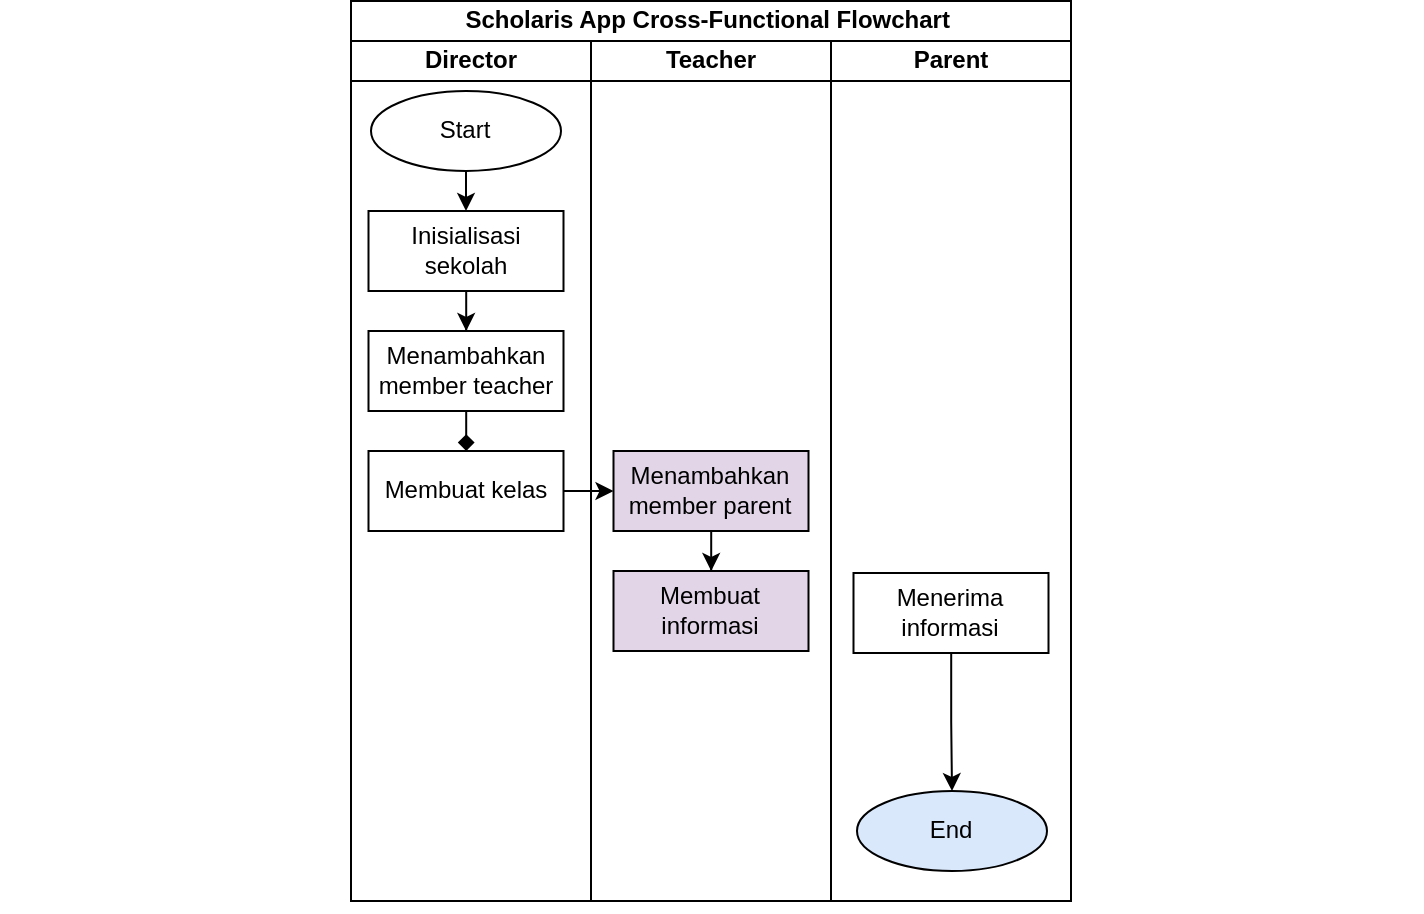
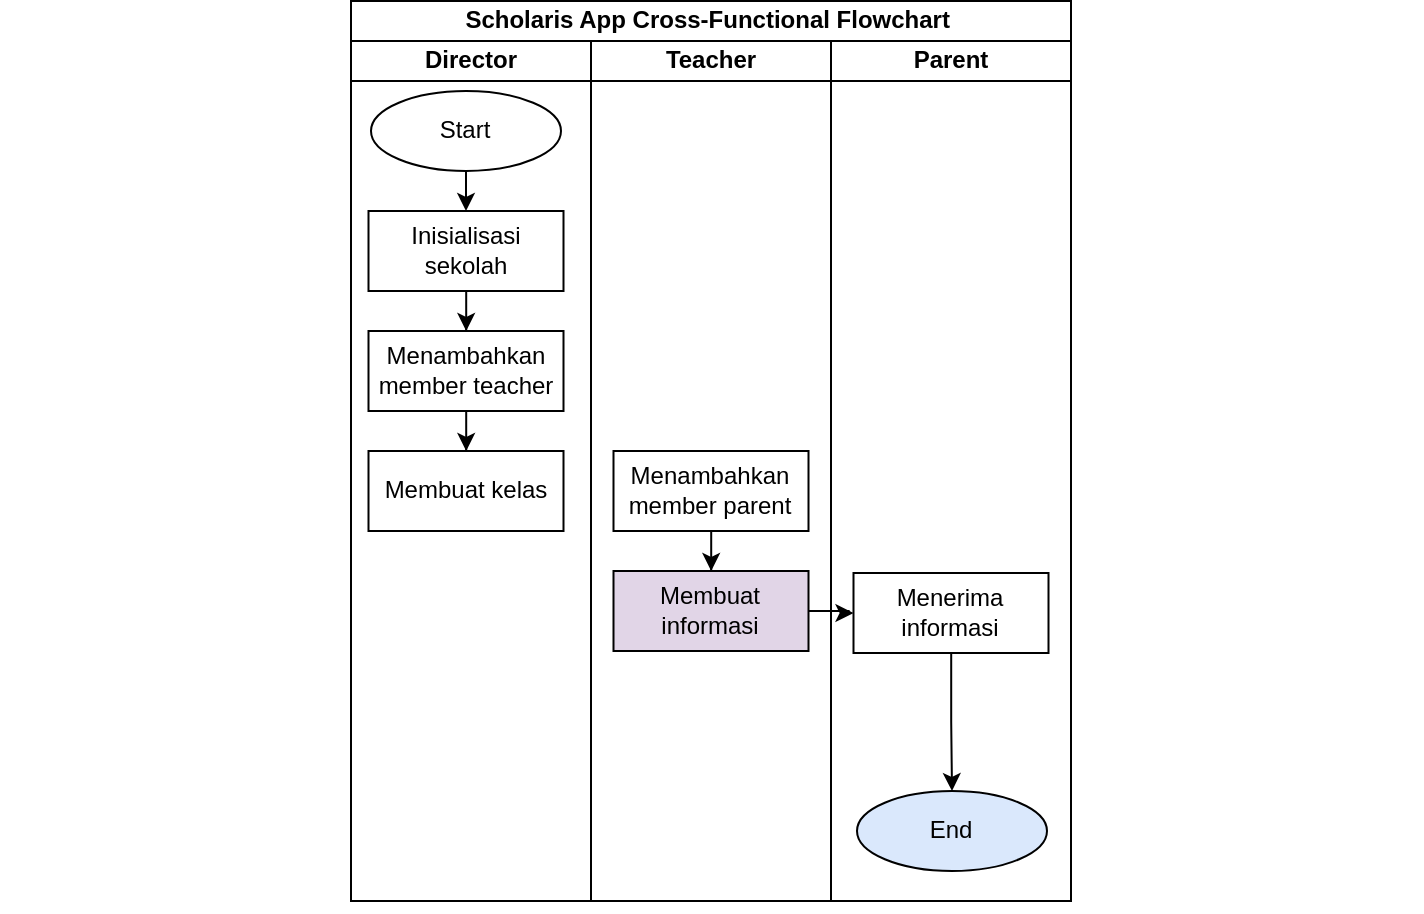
edge "Menambahkan member teacher" -> "Membuat kelas": arrowhead diamond -> classic
edge "Membuat kelas" -> "Menambahkan member parent": removed
node "Menambahkan member parent": fillcolor #e1d5e7 -> #ffffff
edge "Membuat informasi" -> "Menerima informasi": added
